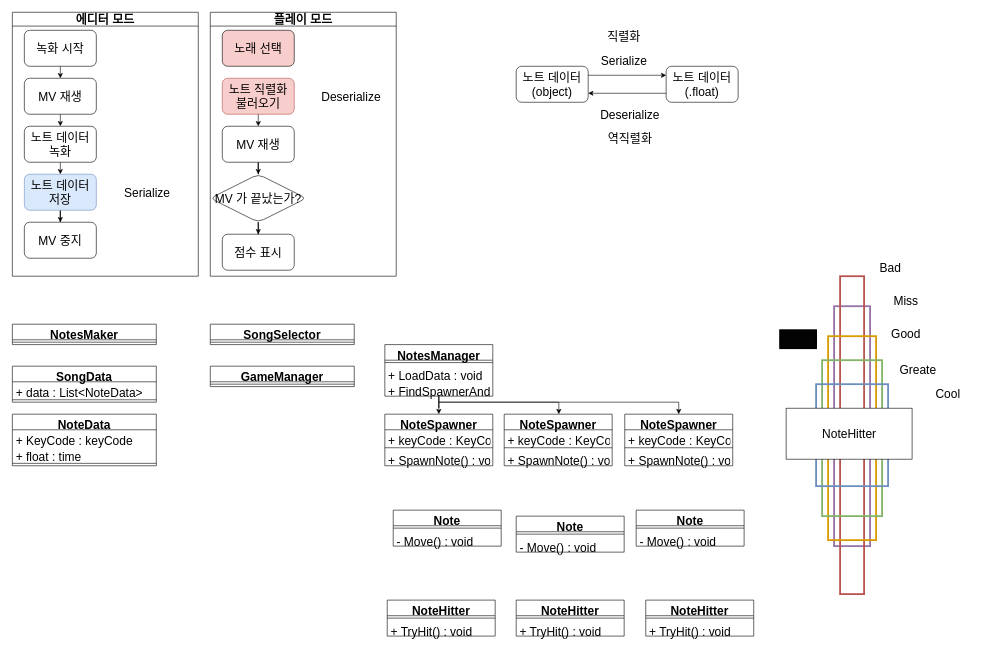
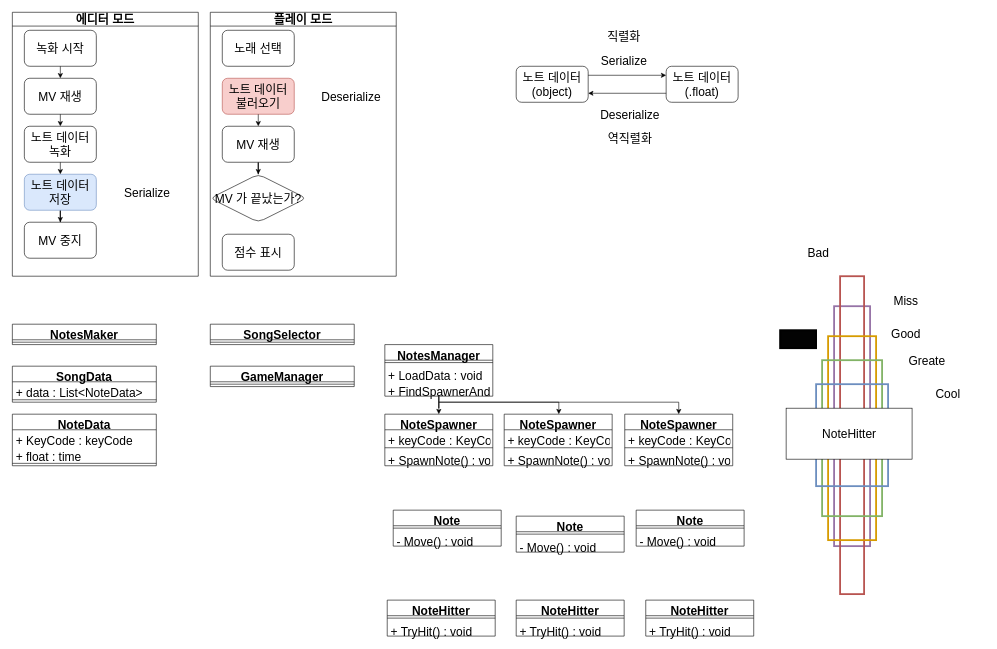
node "노래 선택": fillcolor #f8cecc -> #ffffff
node "노트 직렬화 불러오기": label "노트 직렬화 불러오기" -> "노트 데이터 불러오기"
edge "MV 가 끝났는가?" -> "점수 표시": removed
node "Bad": moved (891, 267) -> (819, 252)
node "Greate": moved (918, 369) -> (927, 360)
